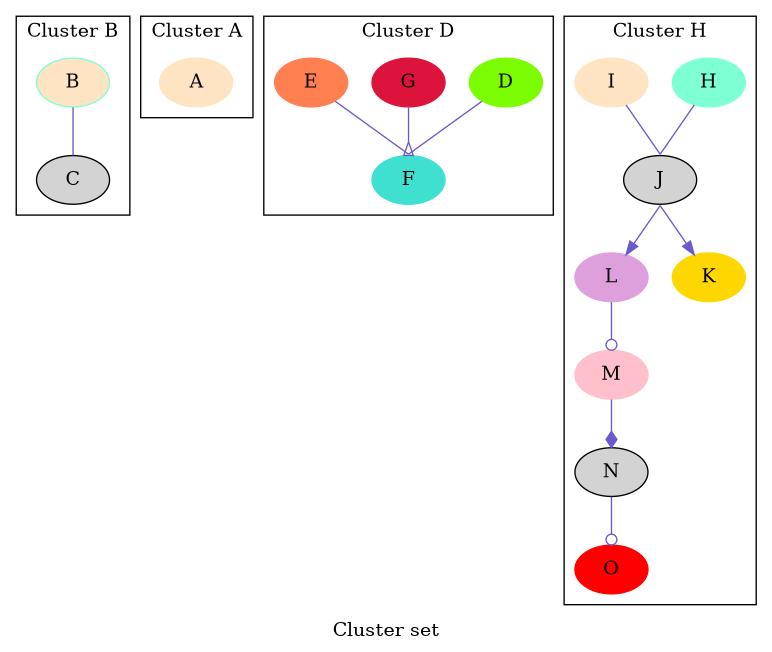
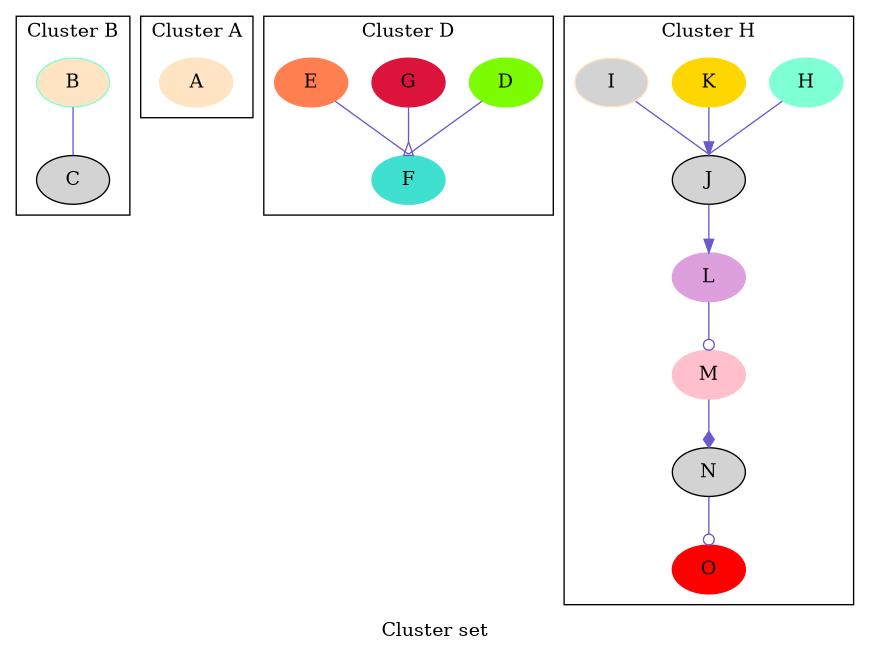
node "I": fillcolor bisque -> lightgrey
edge "J" -> "K": reversed
